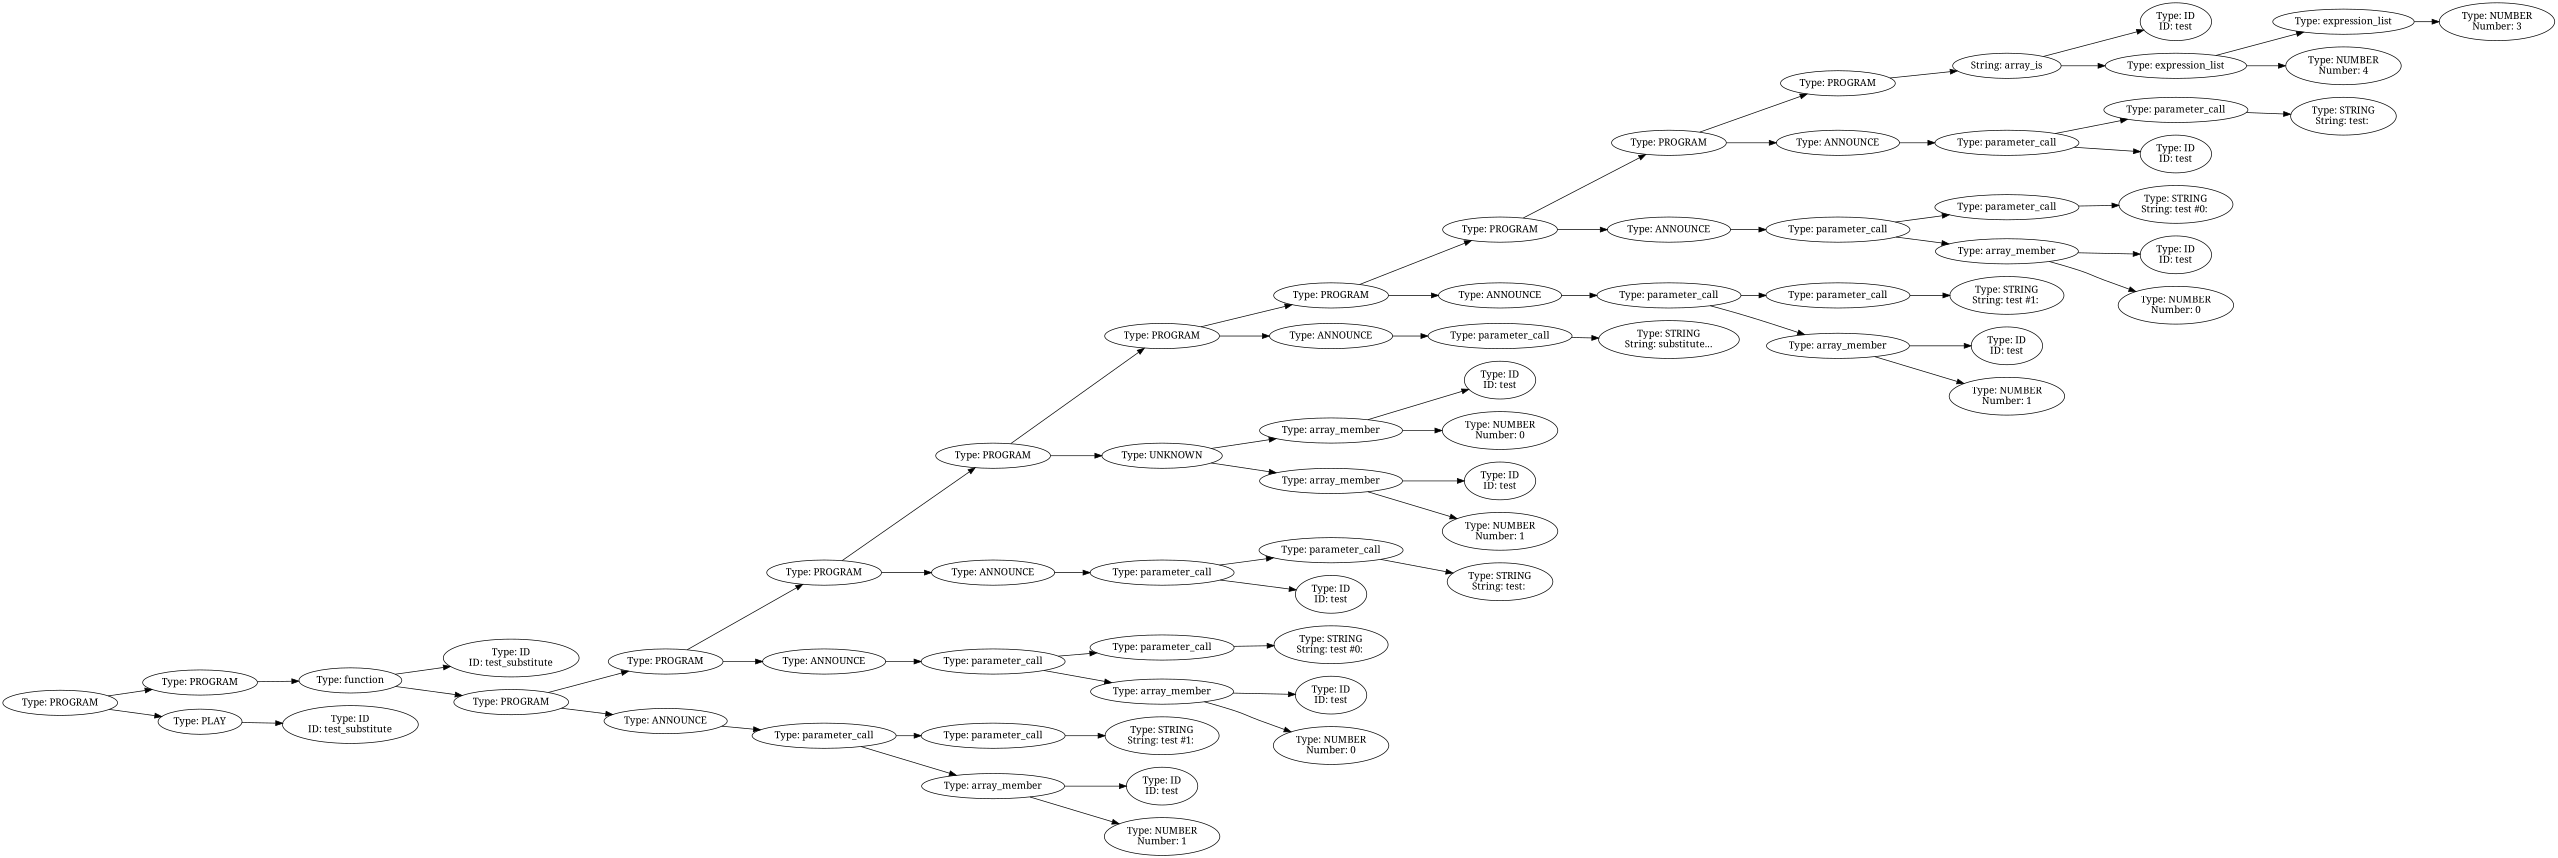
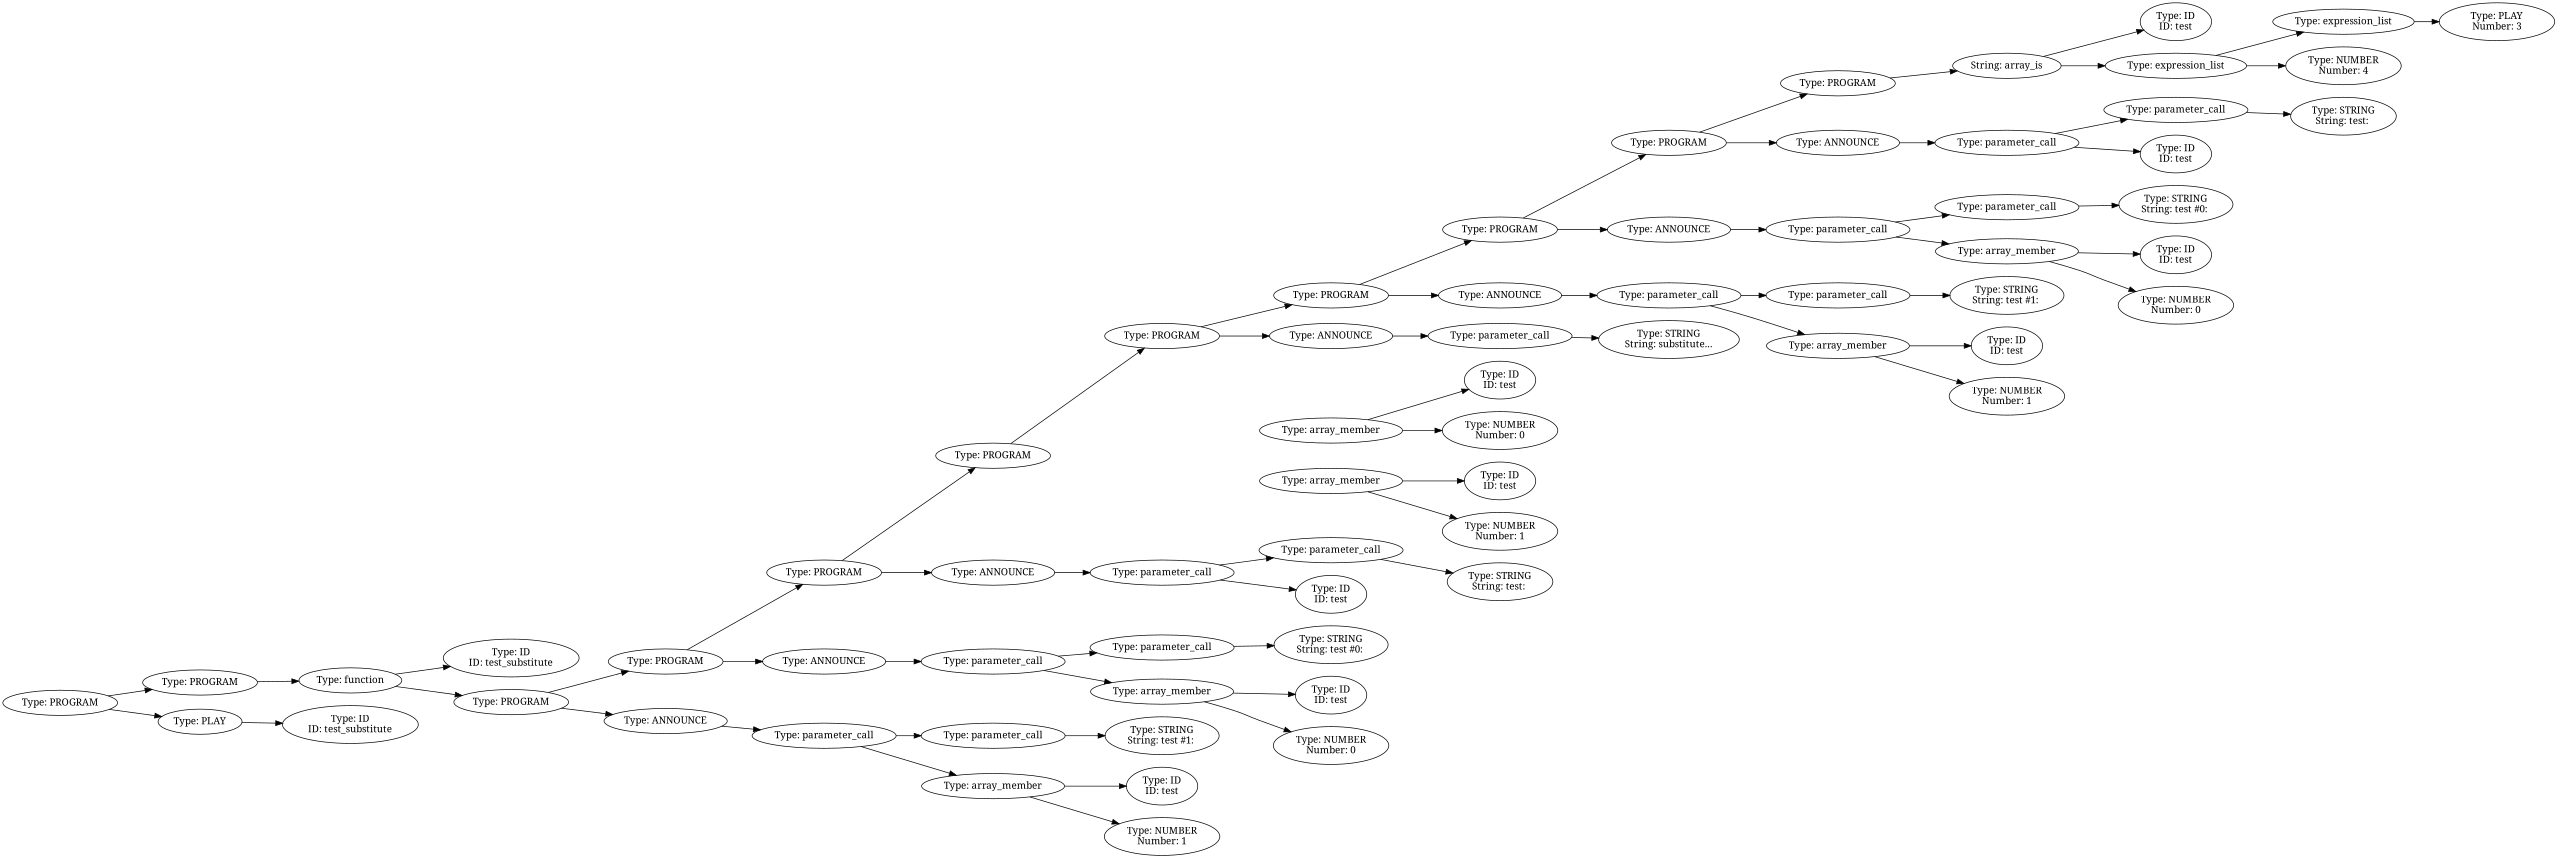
node "Type: NUMBER Number: 3": label "Type: NUMBER Number: 3" -> "Type: PLAY Number: 3"
node "Type: UNKNOWN": removed
